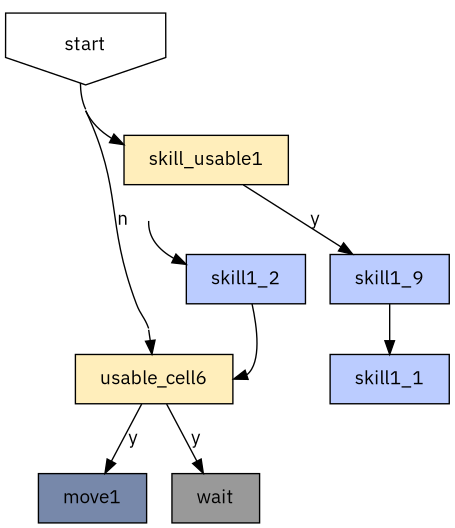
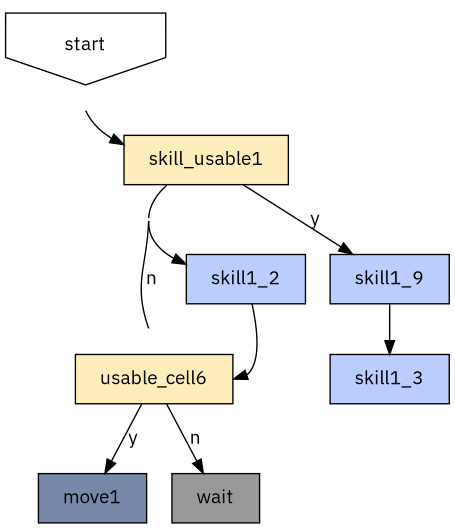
edge "start" -> "usable_cell6": now "skill_usable1" -> "usable_cell6"
node "skill1_1": label "skill1_1" -> "skill1_3"
edge "usable_cell6" -> "wait": label "y" -> "n"
